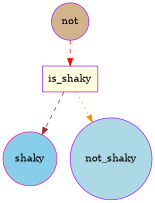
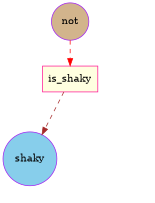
node "is_shaky": color purple -> deeppink
node "shaky": color deeppink -> purple
node "not_shaky": removed
